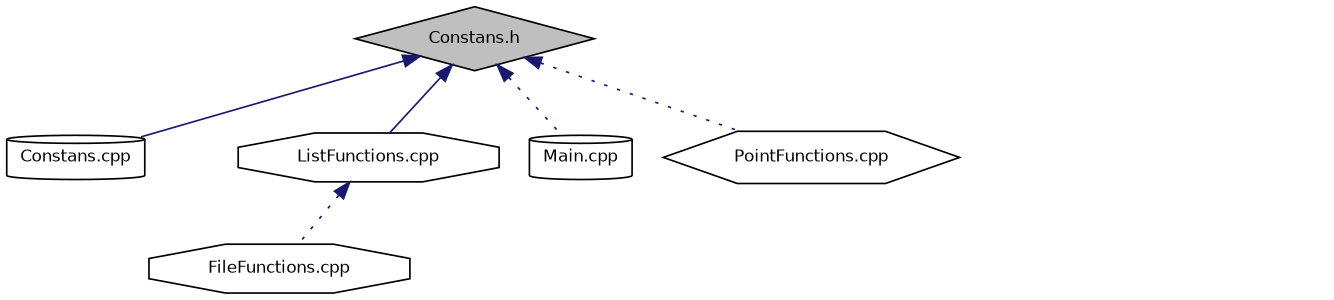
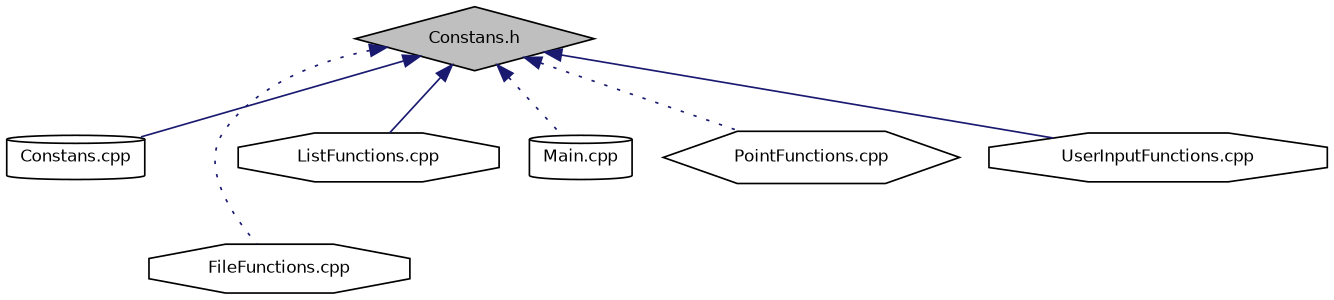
node "UserInputFunctions.cpp": added
edge "FileFunctions.cpp" -> "ListFunctions.cpp": now "FileFunctions.cpp" -> "Constans.h"
